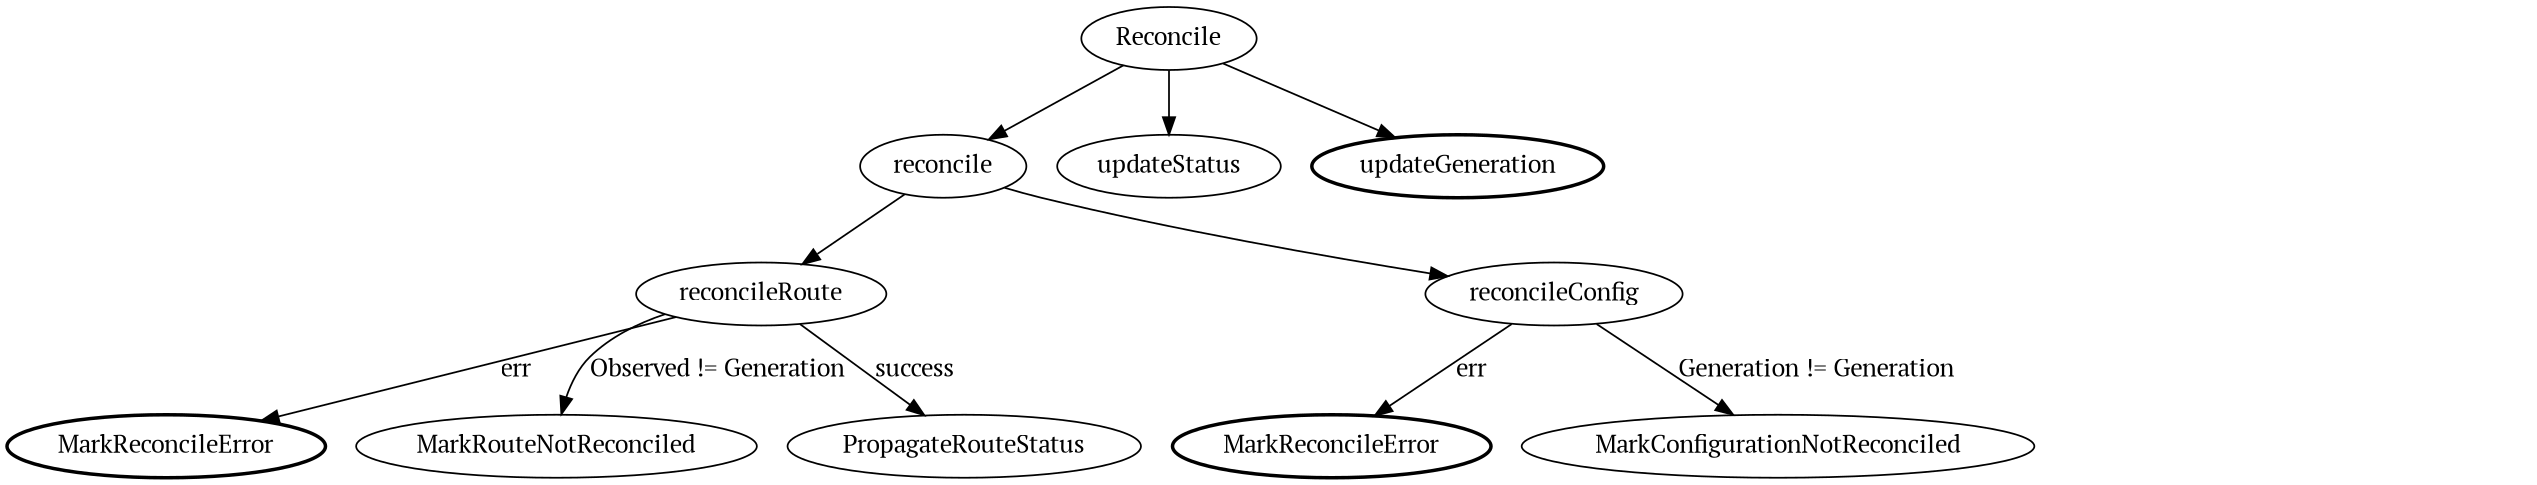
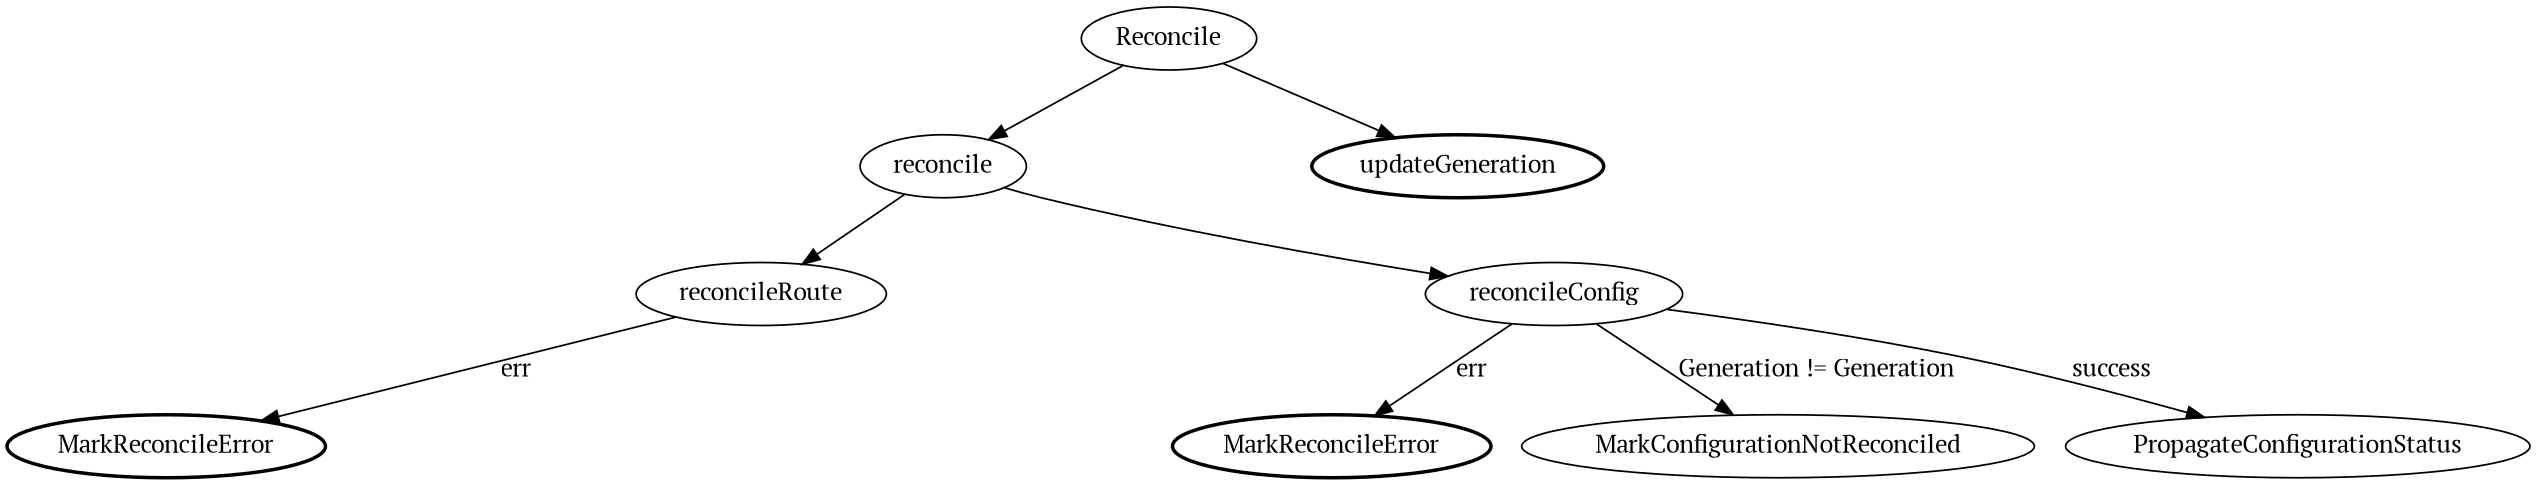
node "updateStatus": removed
node "MarkRouteNotReconciled": removed
node "PropagateRouteStatus": removed
node "PropagateConfigurationStatus": added
